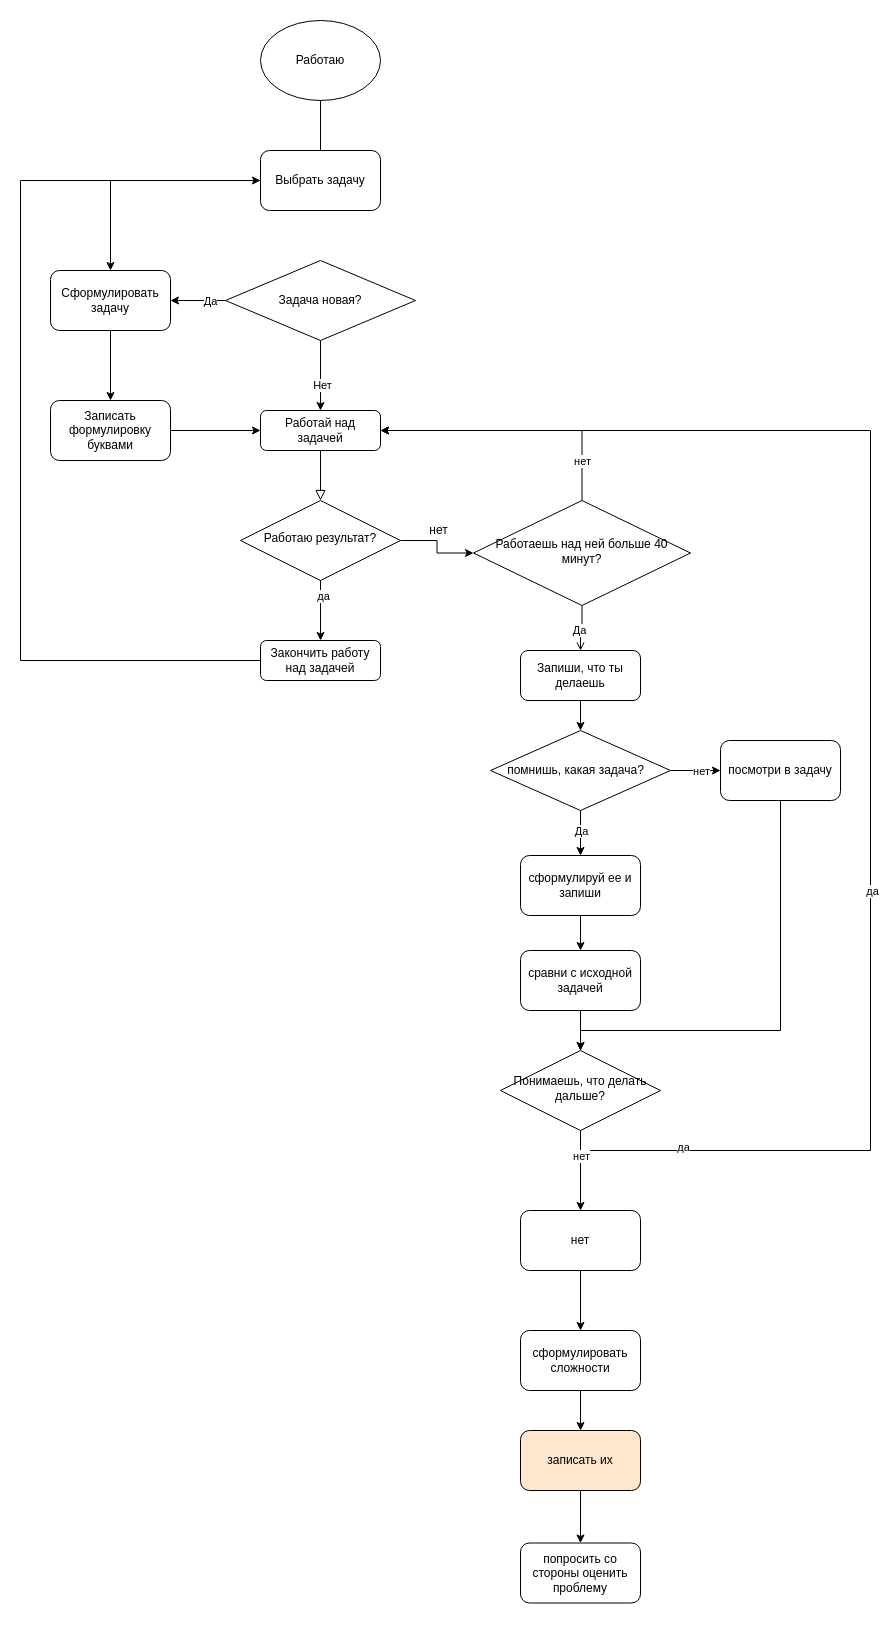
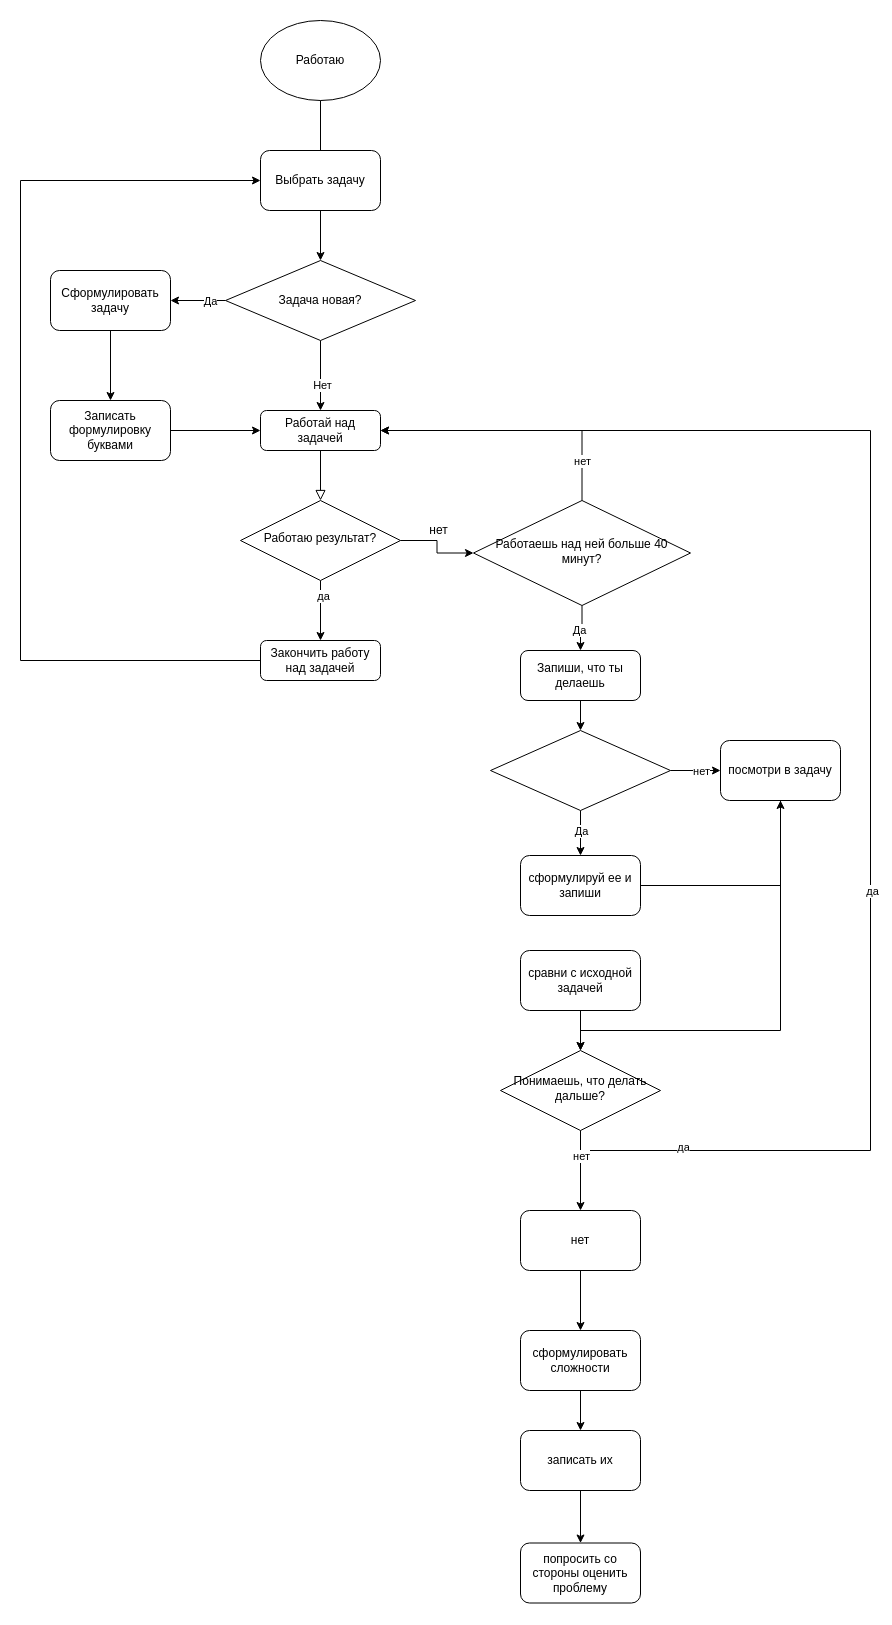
edge "Выбрать задачу" -> "Сформулировать задачу": now "Выбрать задачу" -> "Задача новая?"
edge "Работаешь над ней больше 40 минут?" -> "Запиши, что ты делаешь": arrowhead open -> classic
node "помнишь, какая задача?": removed
edge "сформулируй ее и запиши" -> "сравни с исходной задачей": now "сформулируй ее и запиши" -> "посмотри в задачу"
node "записать их": fillcolor #ffe6cc -> #ffffff
